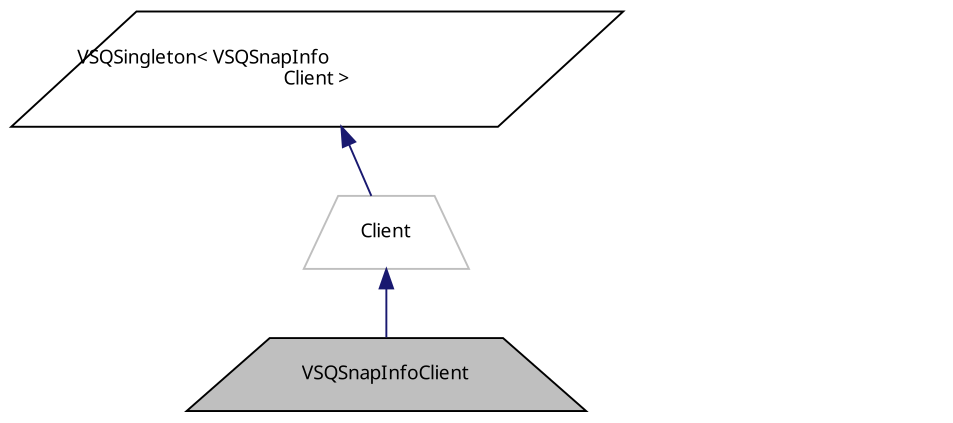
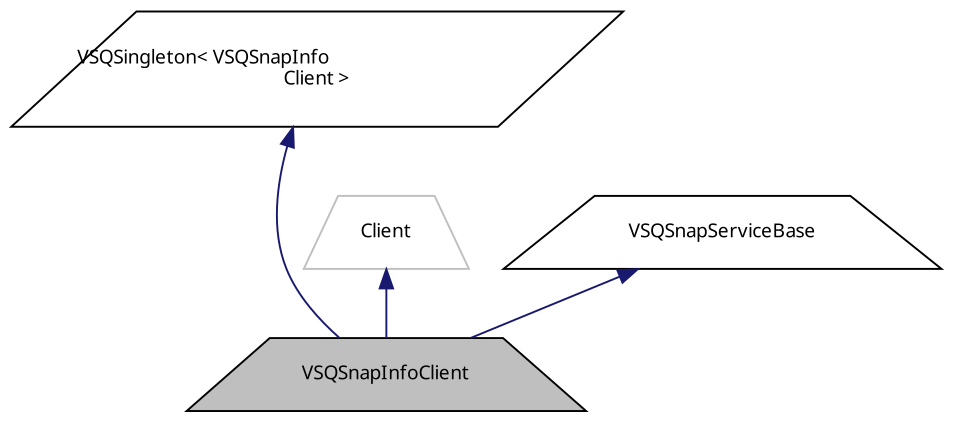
edge "Client" -> "VSQSingleton< VSQSnapInfo Client >": now "VSQSnapInfoClient" -> "VSQSingleton< VSQSnapInfo Client >"
node "VSQSnapServiceBase": added
